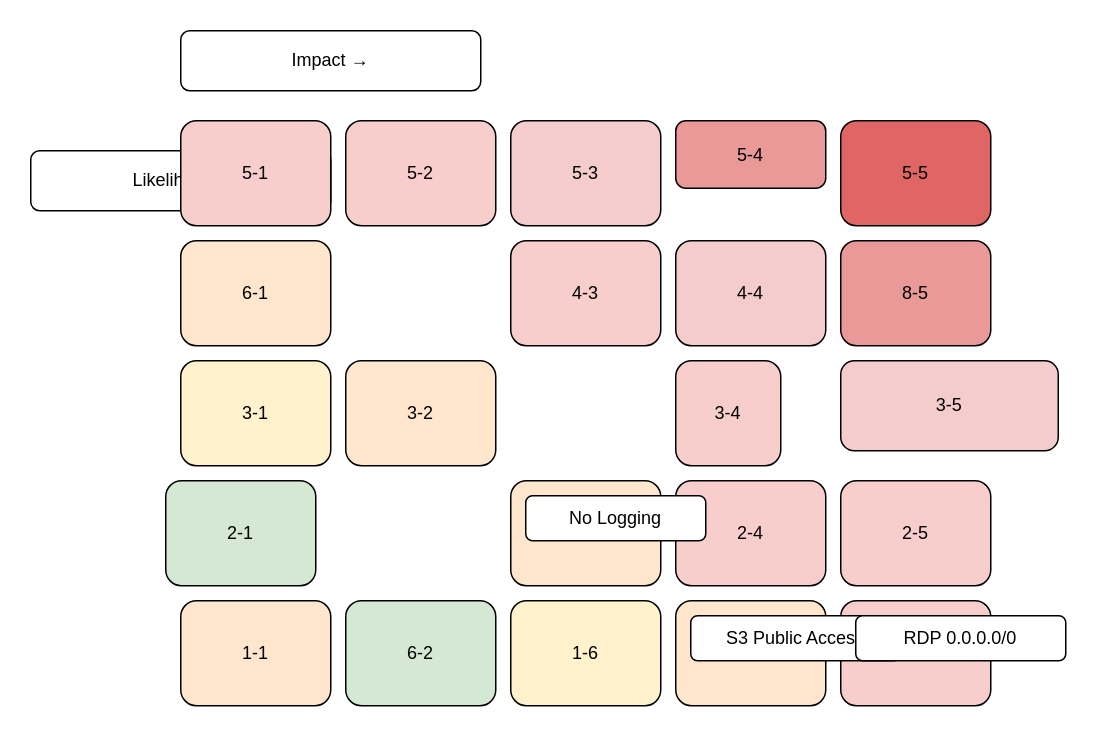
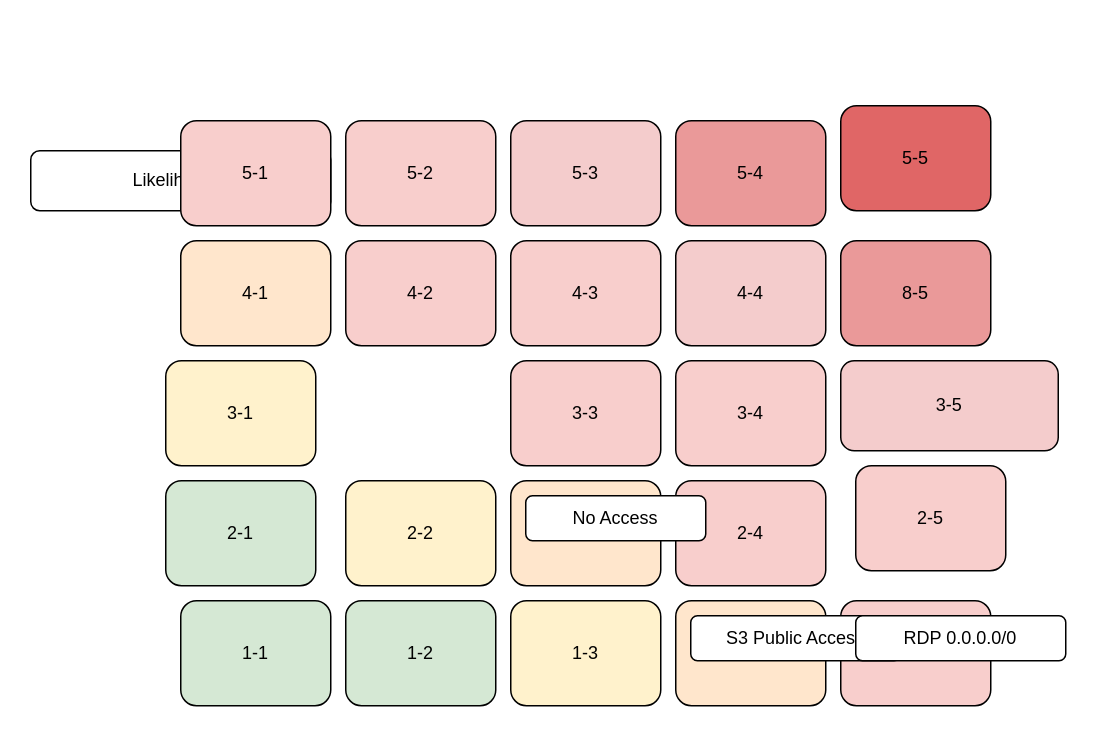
node "Impact →": removed
node "5-4": size 150x68 -> 150x105
node "5-5": moved (916, 173) -> (916, 158)
node "6-1": label "6-1" -> "4-1"
node "4-2": added
node "3-1": moved (256, 413) -> (241, 413)
node "3-2": removed
node "3-3": added
node "3-4": size 105x105 -> 150x105
node "No Logging": label "No Logging" -> "No Access"
node "2-2": added
node "2-5": moved (916, 533) -> (931, 518)
node "1-1": fillcolor #ffe6cc -> #d5e8d4
node "6-2": label "6-2" -> "1-2"
node "1-6": label "1-6" -> "1-3"
